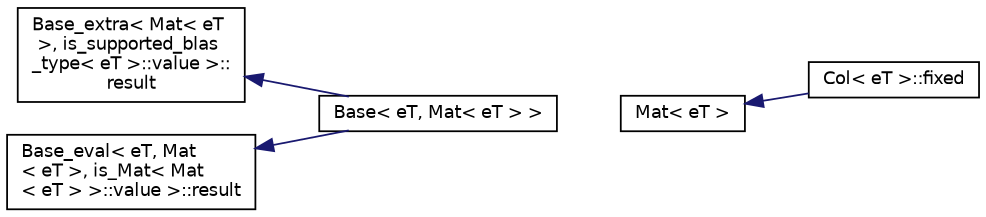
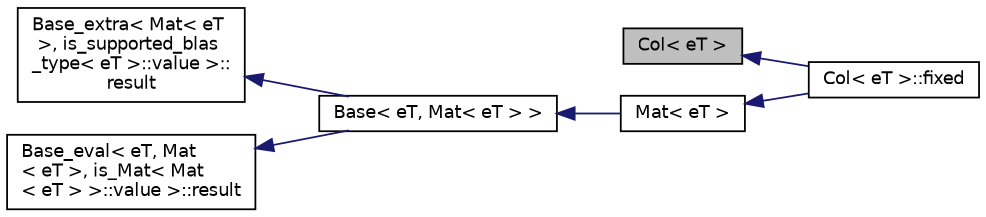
node "Col< eT >": added
edge "Mat< eT >" -> "Base< eT, Mat< eT > >": added
